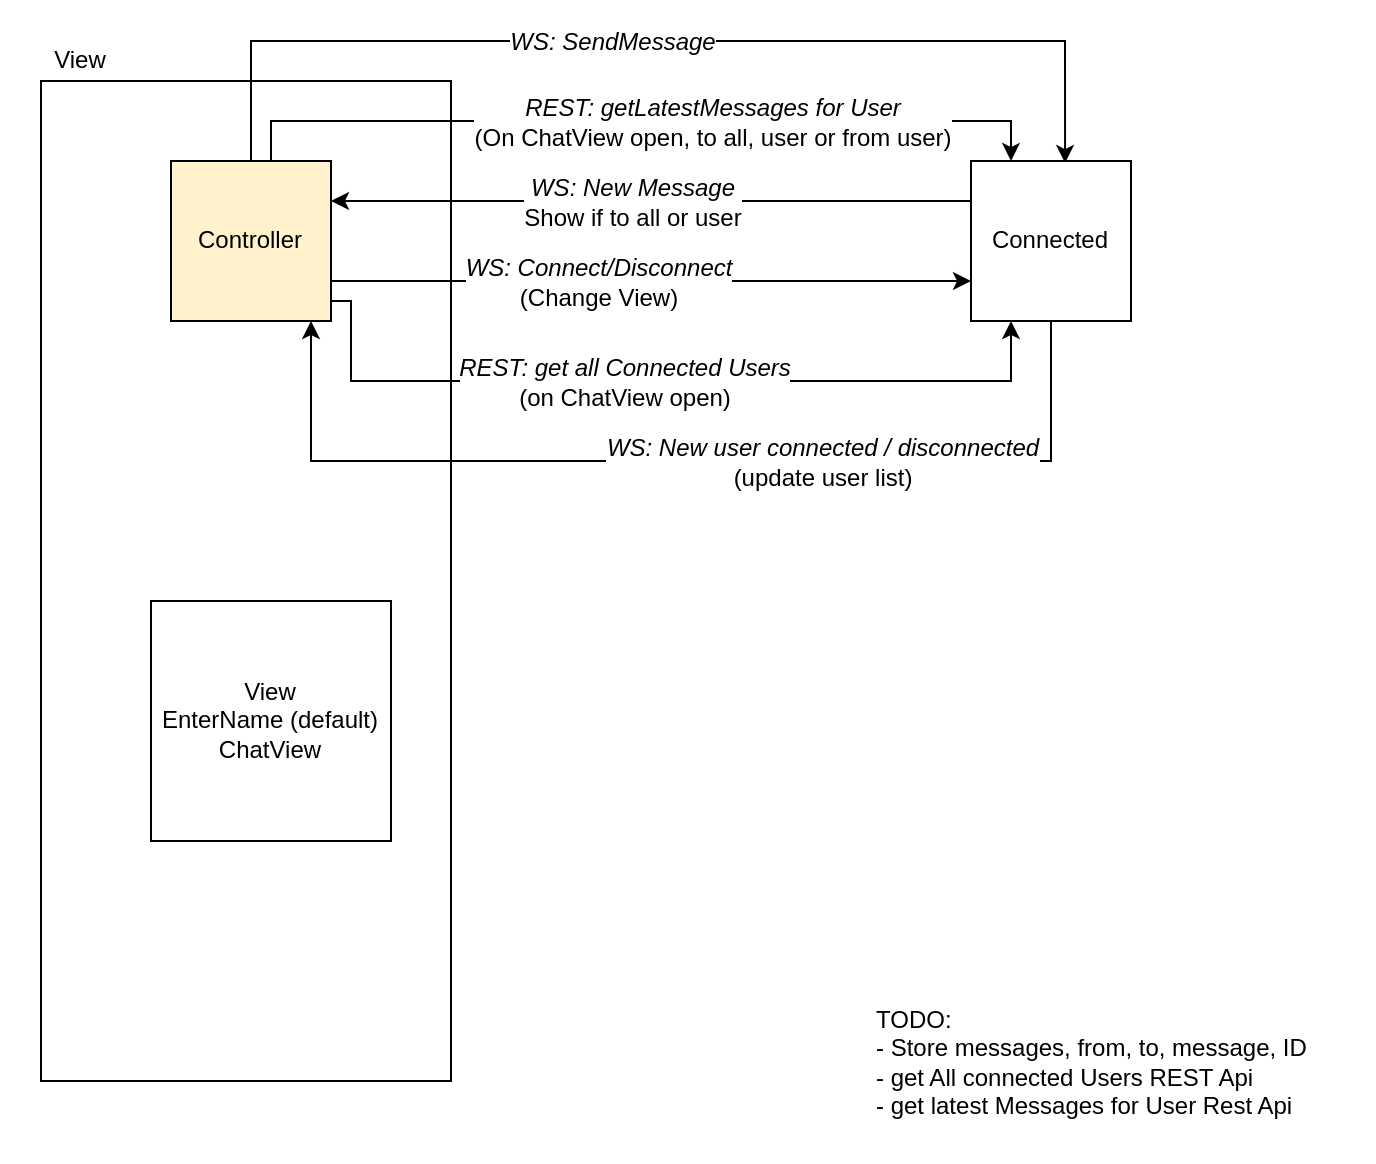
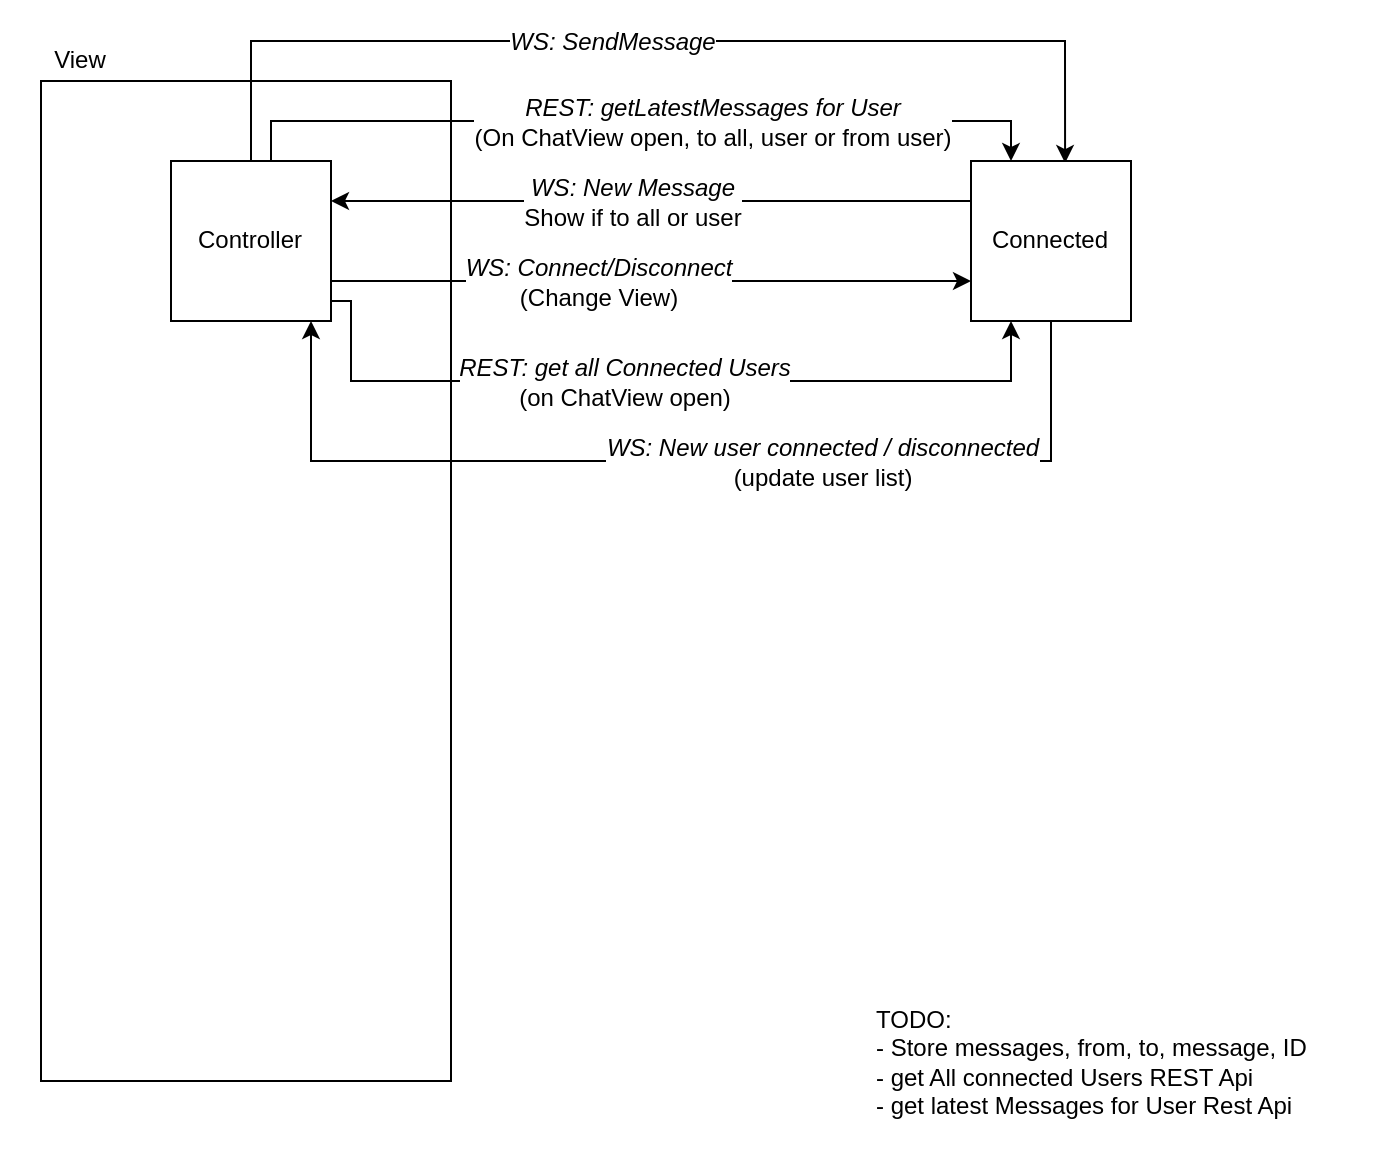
node "Controller": fillcolor #fff2cc -> #ffffff
node "View EnterName (default) ChatView": removed
